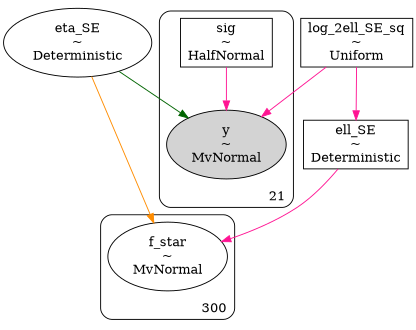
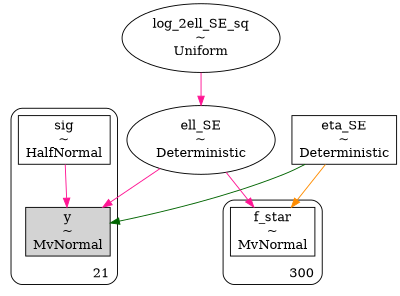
node "eta_SE ~ Deterministic": shape ellipse -> box
node "log_2ell_SE_sq ~ Uniform": shape box -> ellipse
edge "log_2ell_SE_sq ~ Uniform" -> "y ~ MvNormal": now "ell_SE ~ Deterministic" -> "y ~ MvNormal"
node "y ~ MvNormal": shape ellipse -> box
node "ell_SE ~ Deterministic": shape box -> ellipse
node "f_star ~ MvNormal": shape ellipse -> box
